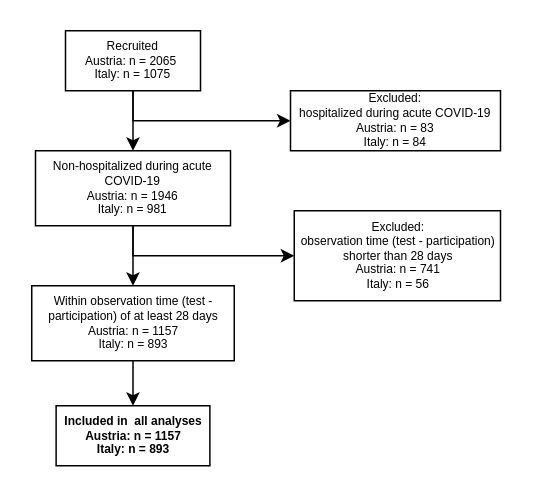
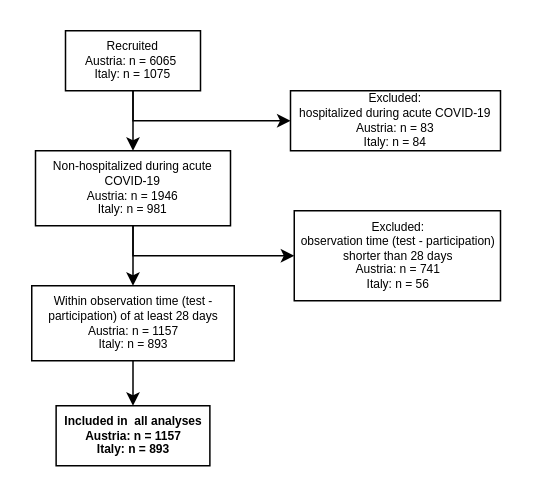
node "RecruitedAustria: n = 2065 Italy: n = 1075": label "RecruitedAustria: n = 2065 Italy: n = 1075" -> "RecruitedAustria: n = 6065 Italy: n = 1075"
